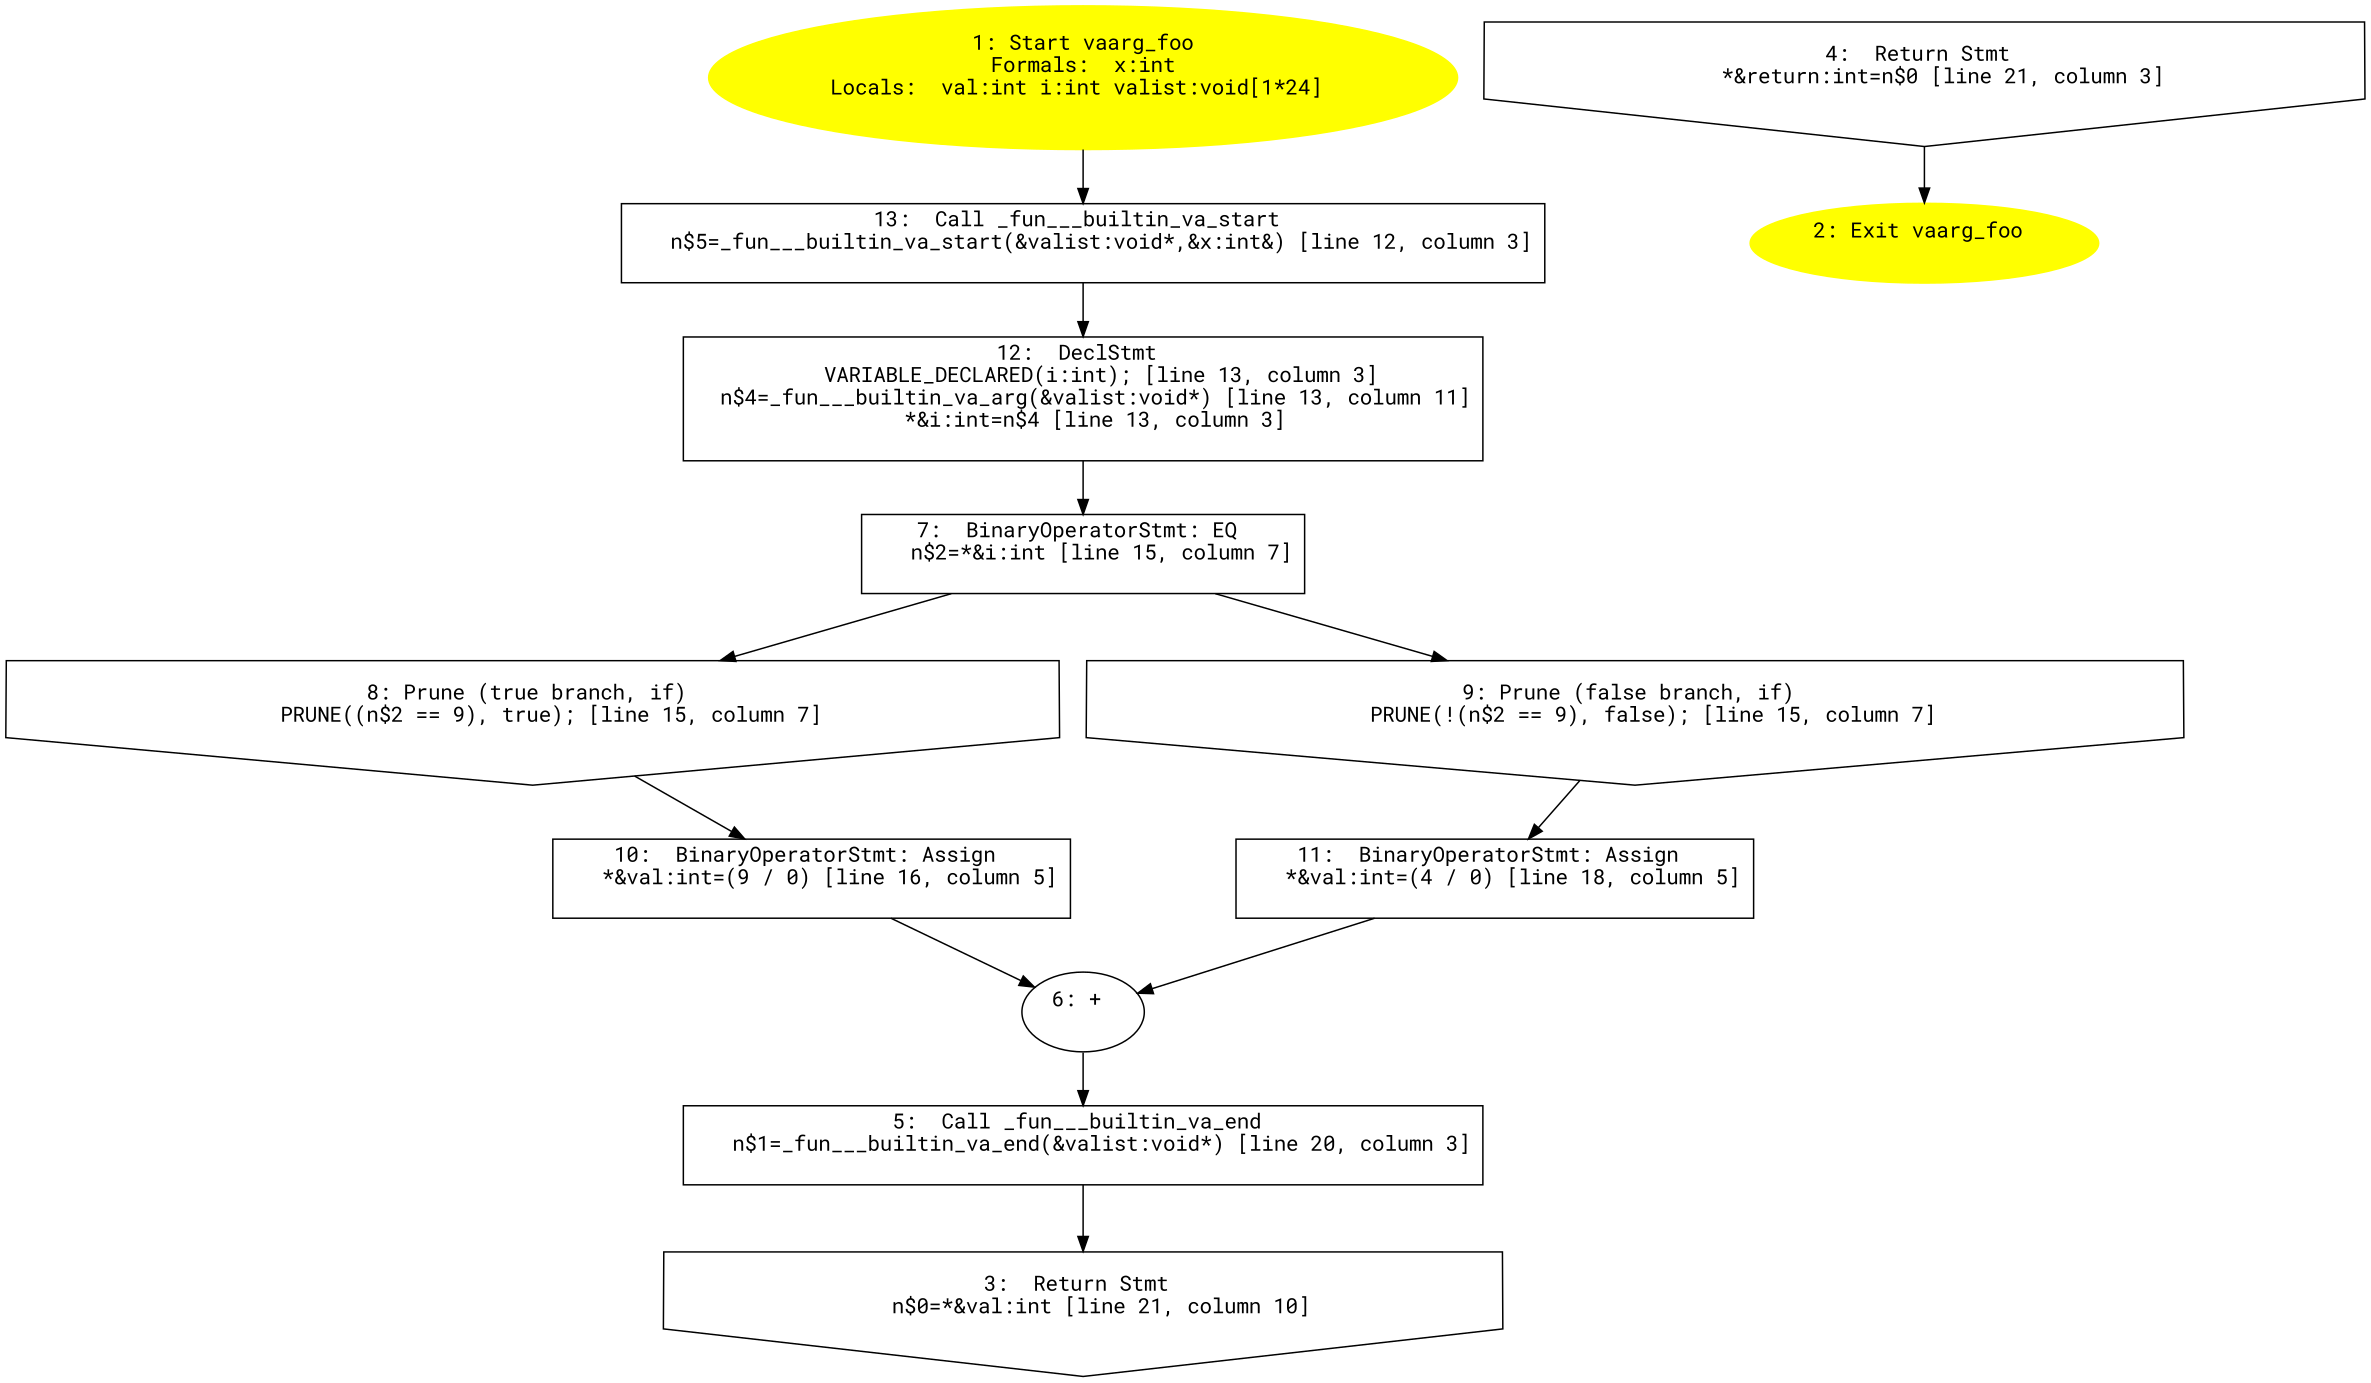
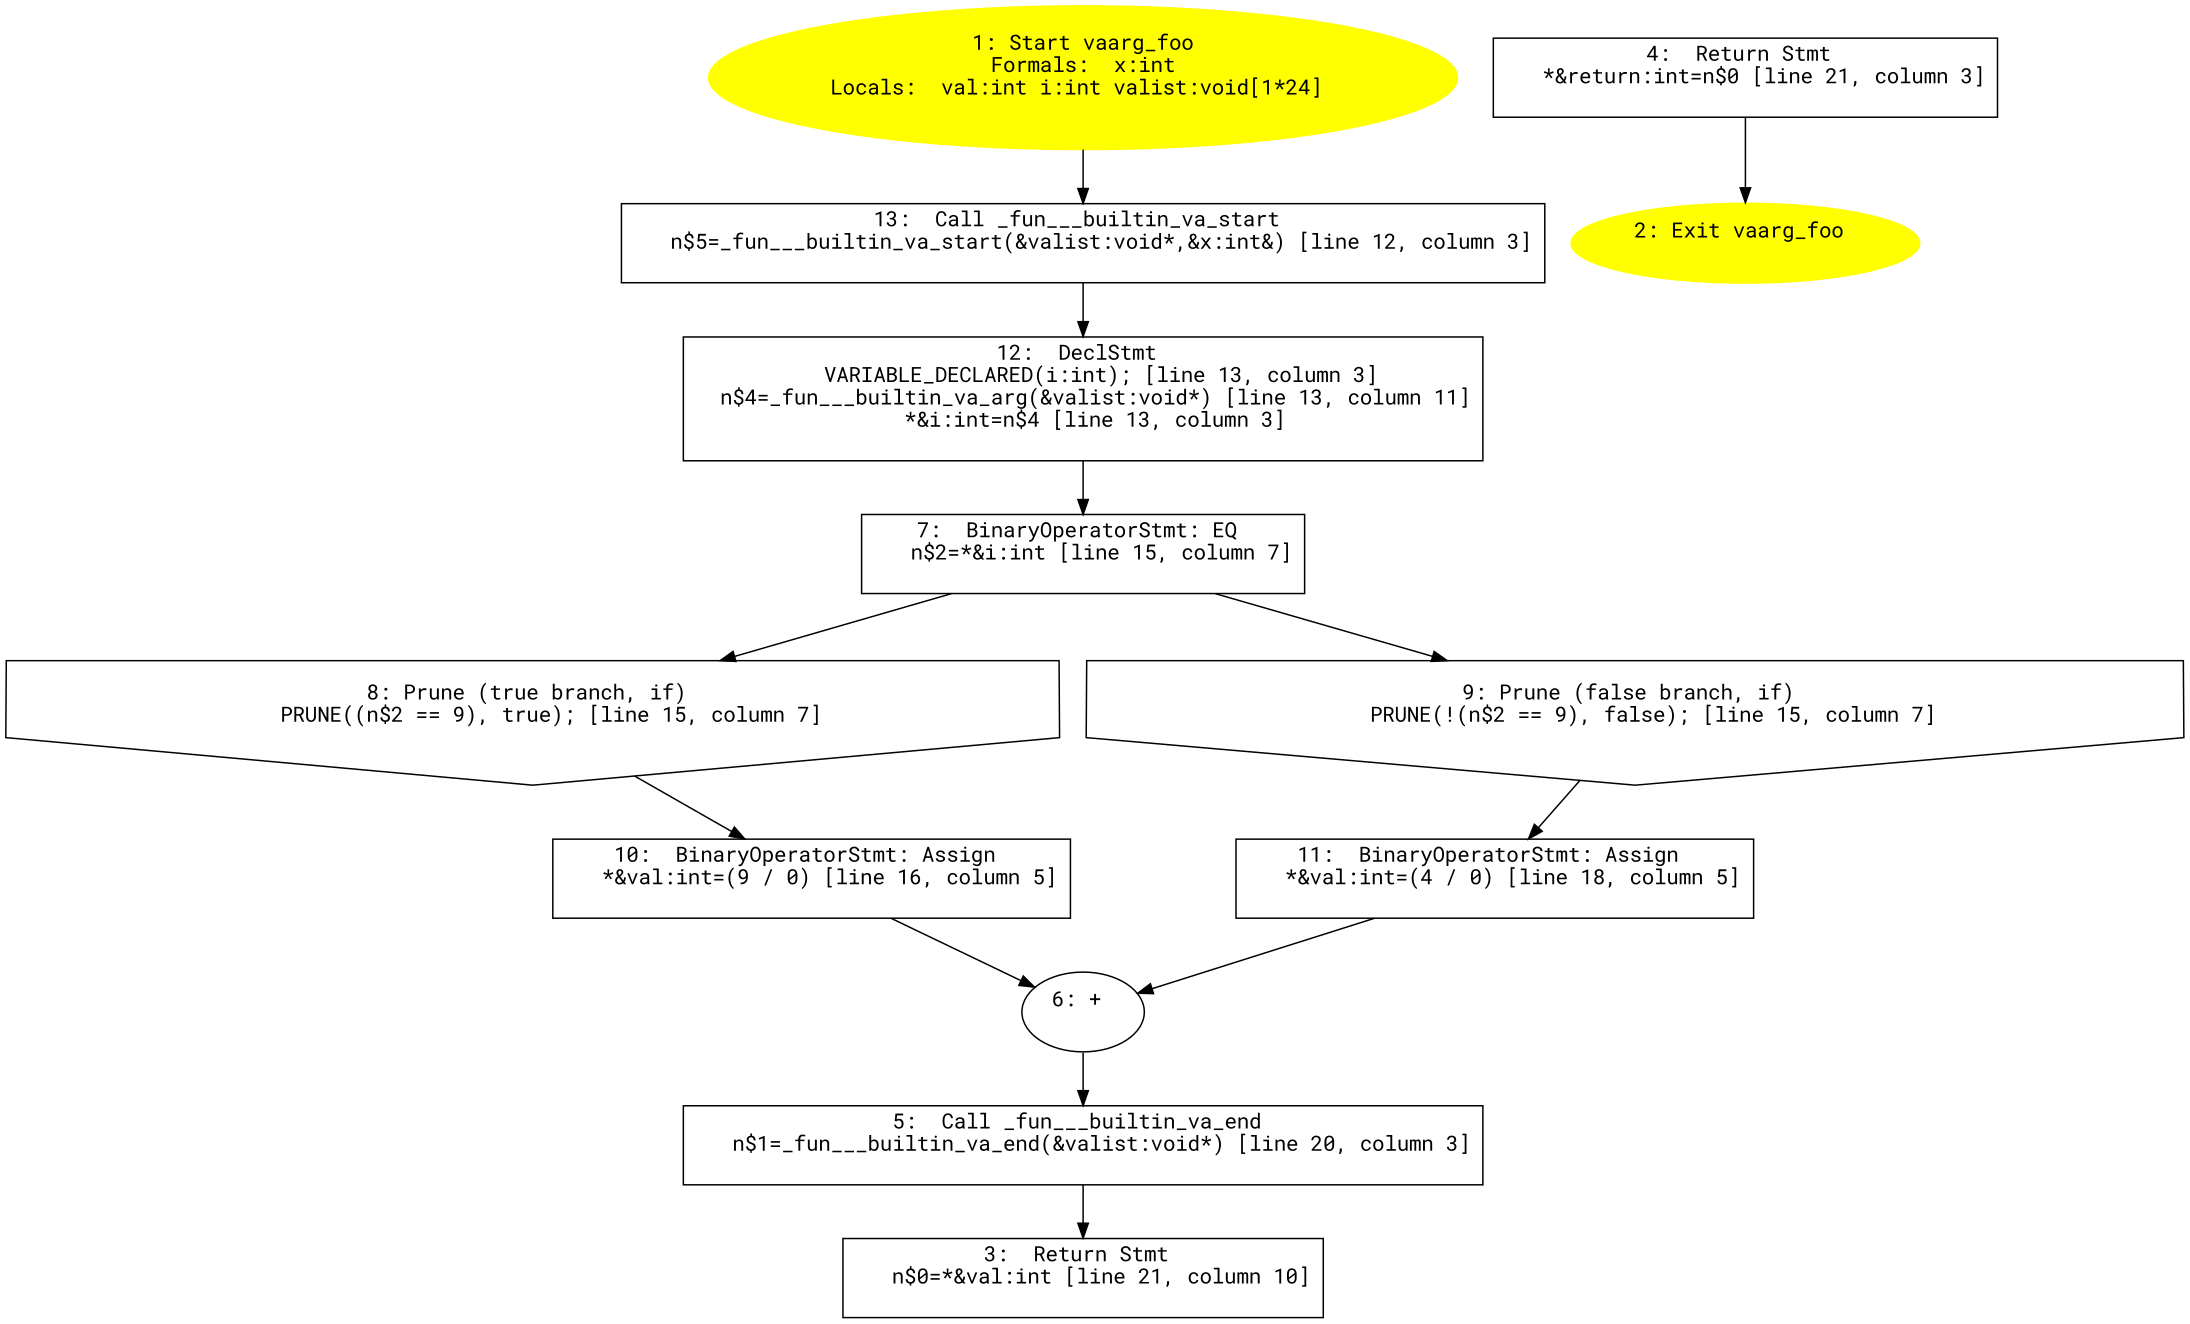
node "4:  Return Stmt *&return:int=n$0 [line 21, column 3]": shape invhouse -> box
node "3:  Return Stmt n$0=*&val:int [line 21, column 10]": shape invhouse -> box
